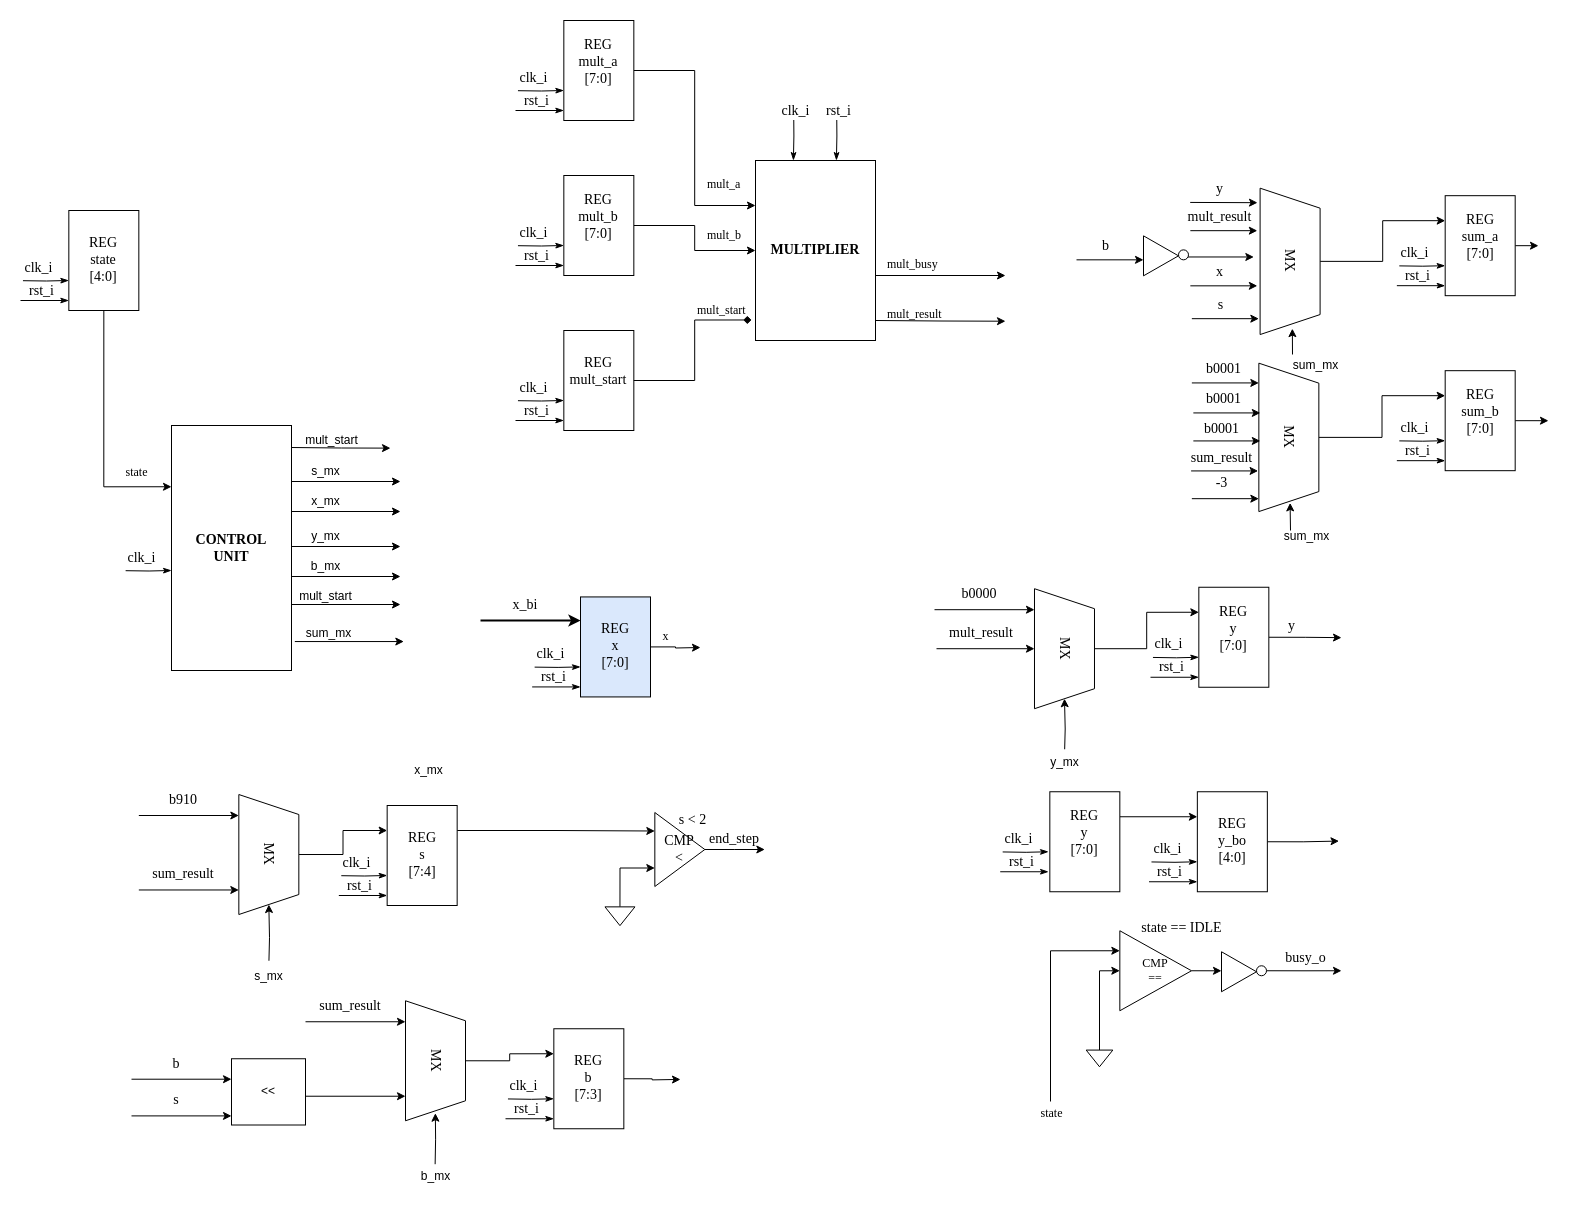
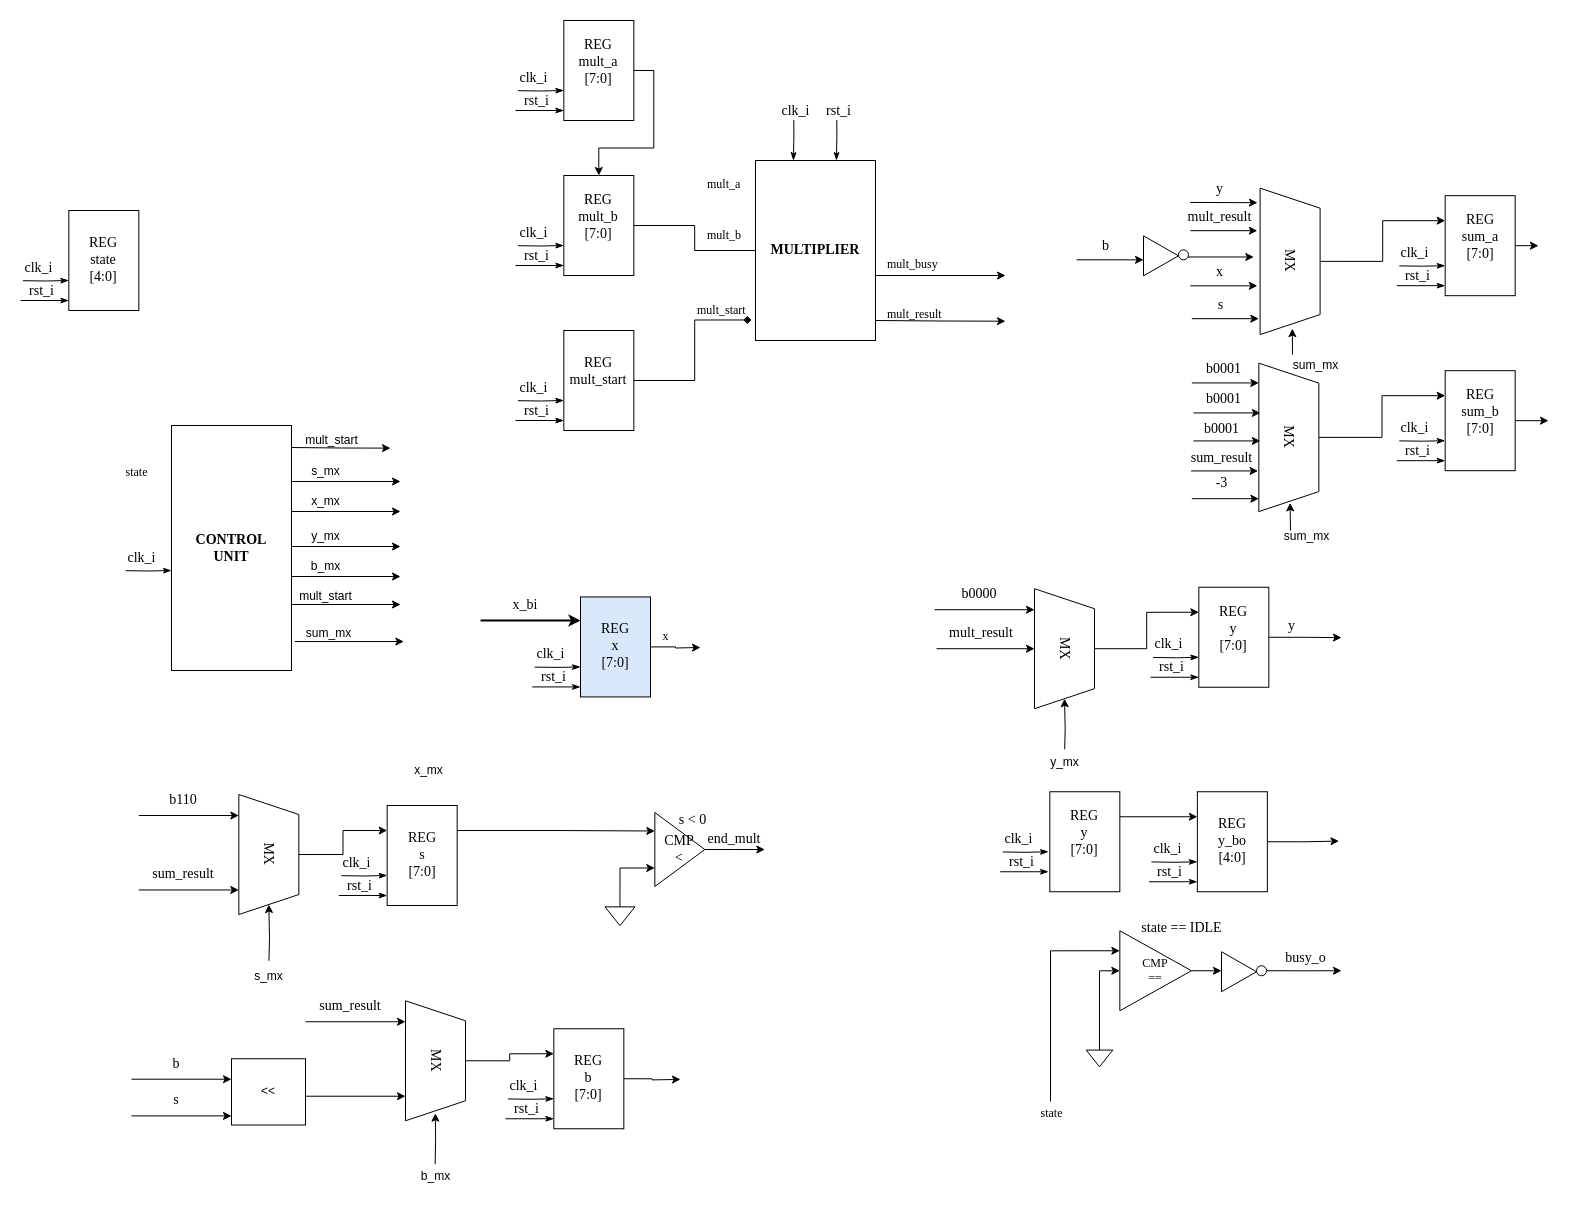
edge "REG mult_a [7:0]" -> "MULTIPLIER": now "REG mult_a [7:0]" -> "REG mult_b [7:0]"
edge "REG mult_b [7:0]" -> "MULTIPLIER": arrowhead classic -> none
edge "REG state [4:0]" -> "CONTROL UNIT": removed
node "b910": label "b910" -> "b110"
node "s < 2": label "s < 2" -> "s < 0"
node "end_step": label "end_step" -> "end_mult"
node "REG s [7:4]": label "REG s [7:4]" -> "REG s [7:0]"
node "REG b [7:3]": label "REG b [7:3]" -> "REG b [7:0]"
